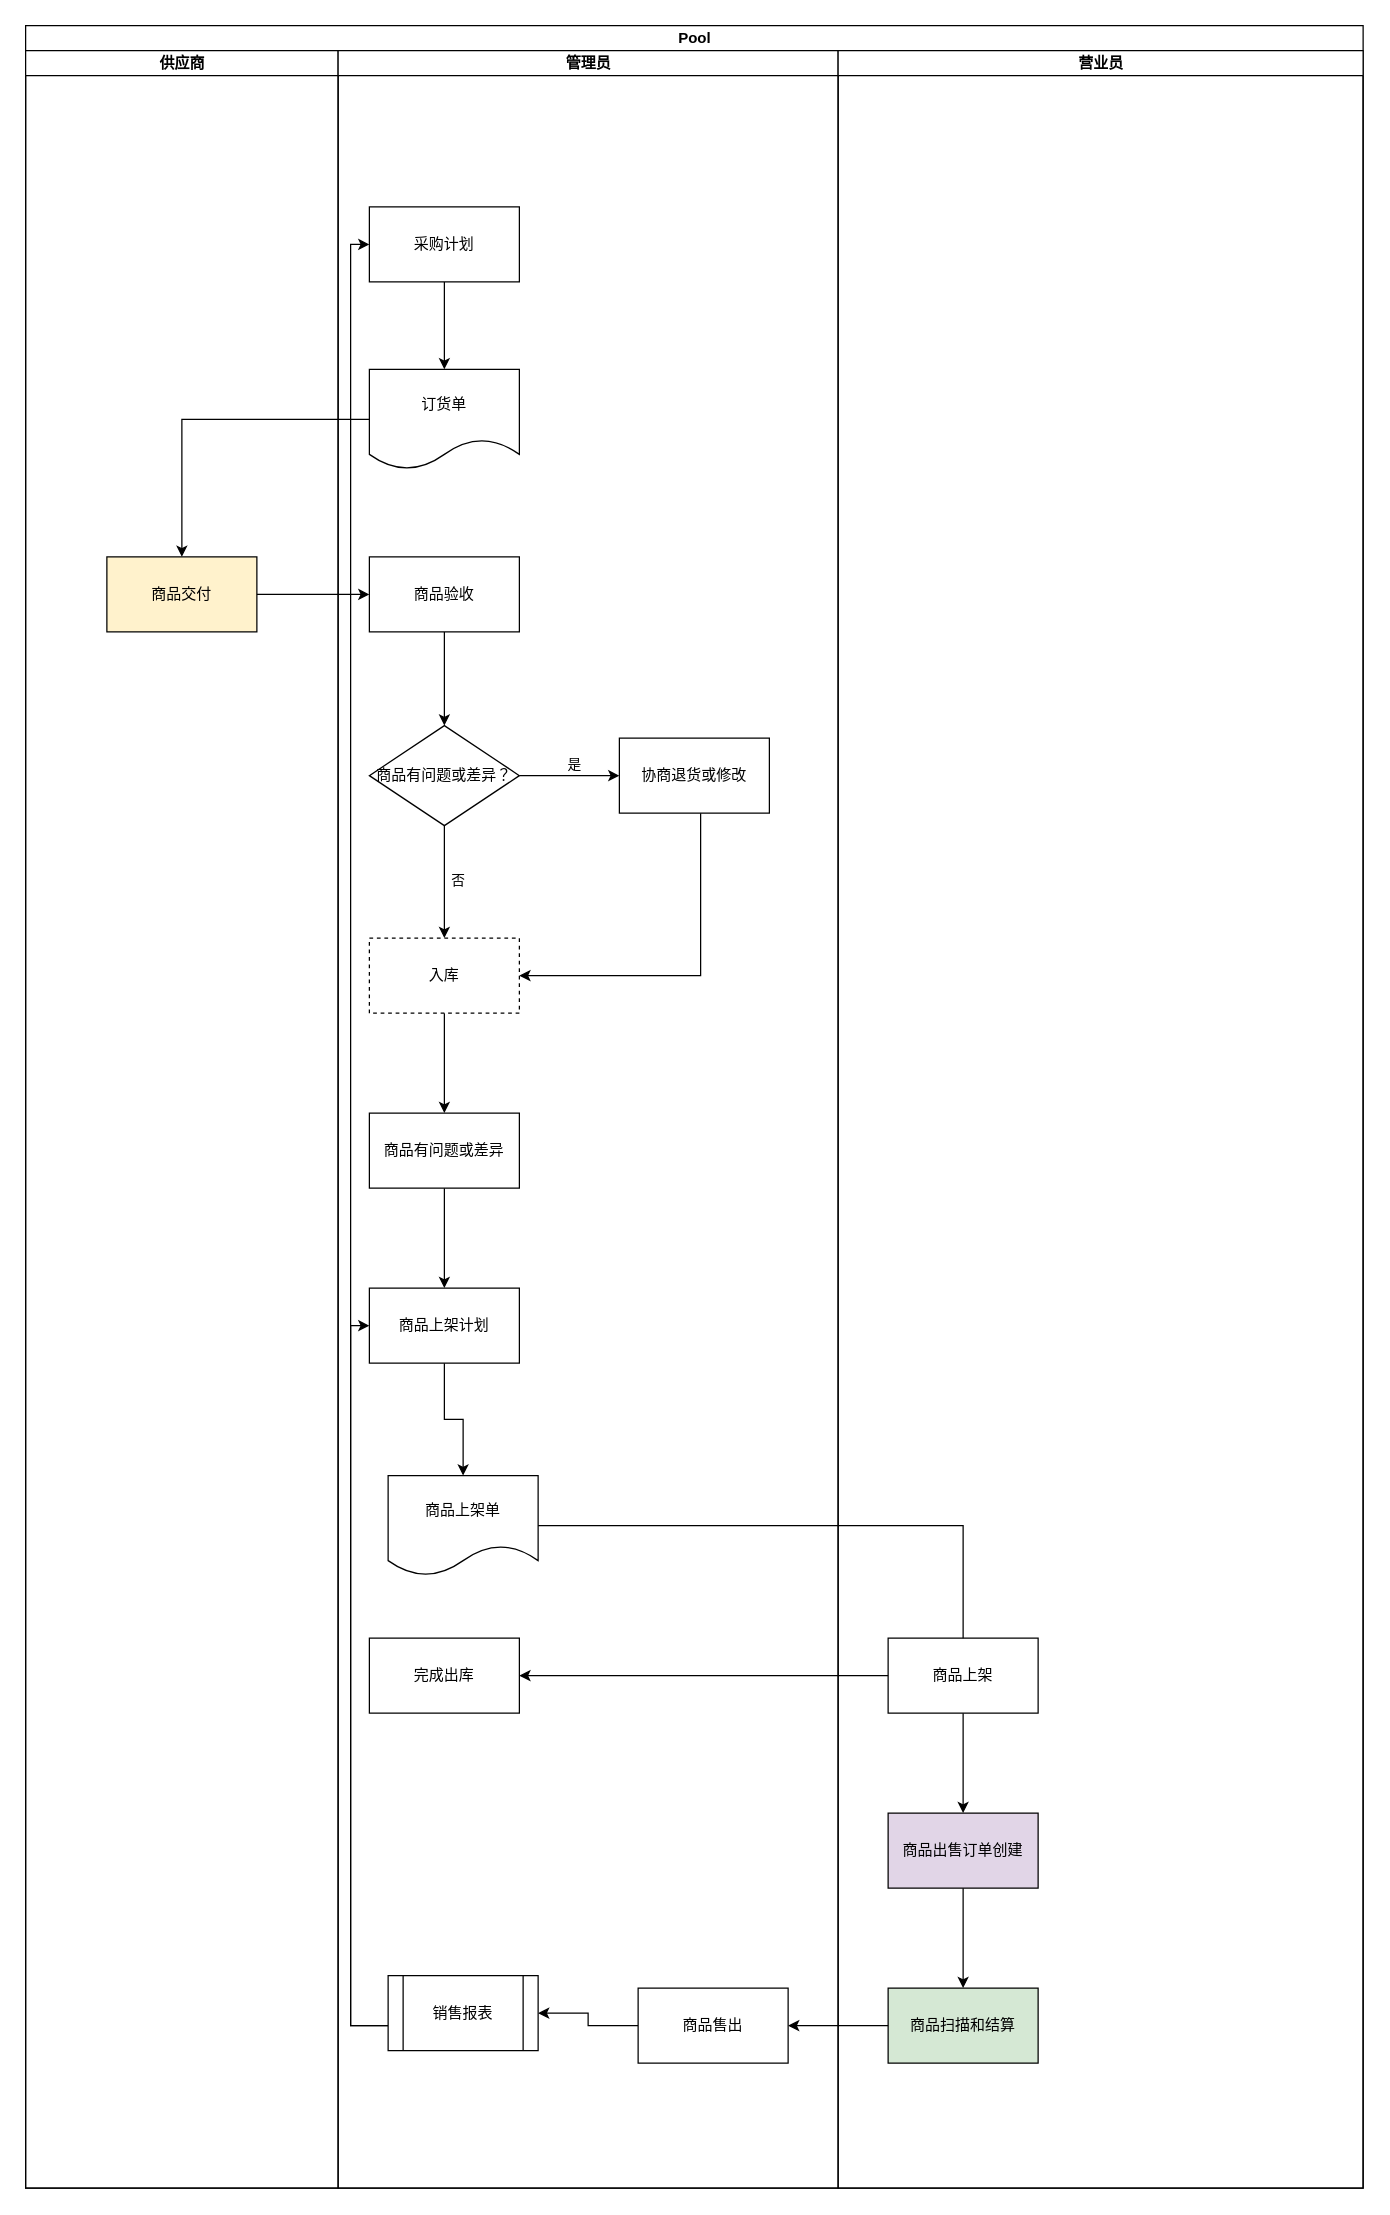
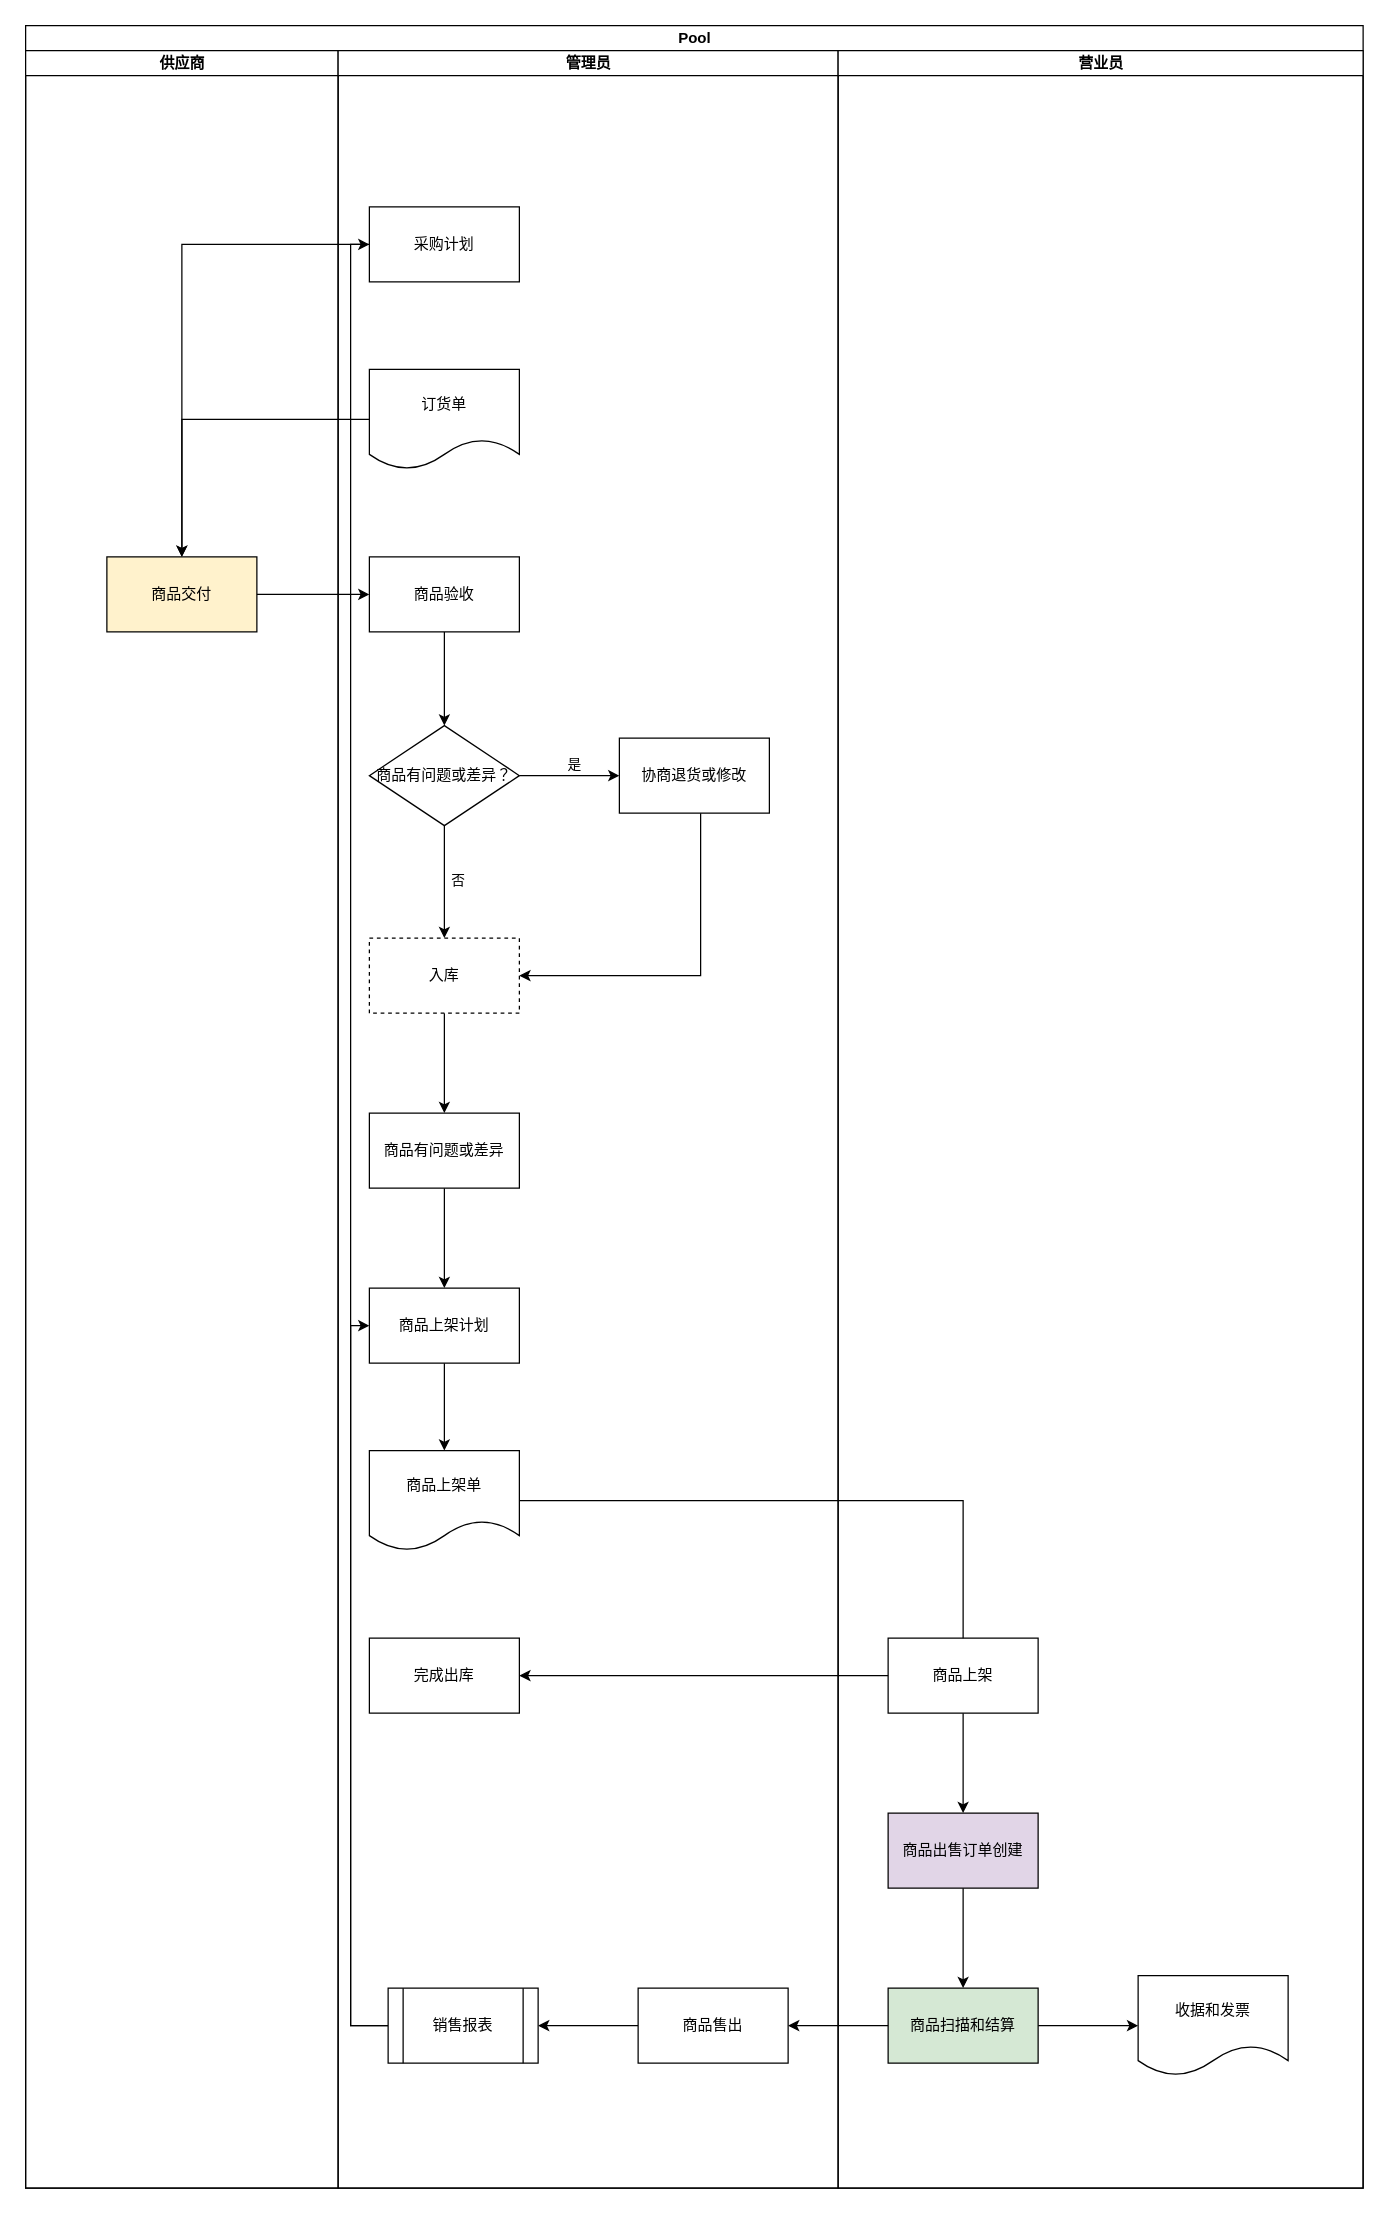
edge "采购计划" -> "订货单": now "采购计划" -> "商品交付"
node "商品上架单": moved (463, 1526) -> (444, 1501)
node "销售报表": moved (463, 2013) -> (463, 2026)
edge "商品扫描和结算" -> "收据和发票": added
node "收据和发票": added
